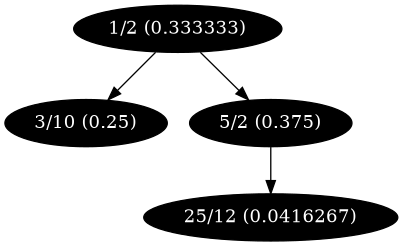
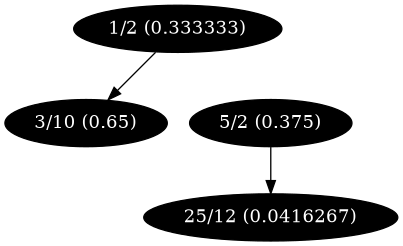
edge "1/2 (0.333333)" -> "5/2 (0.375)": removed
node "3/10 (0.25)": label "3/10 (0.25)" -> "3/10 (0.65)"
